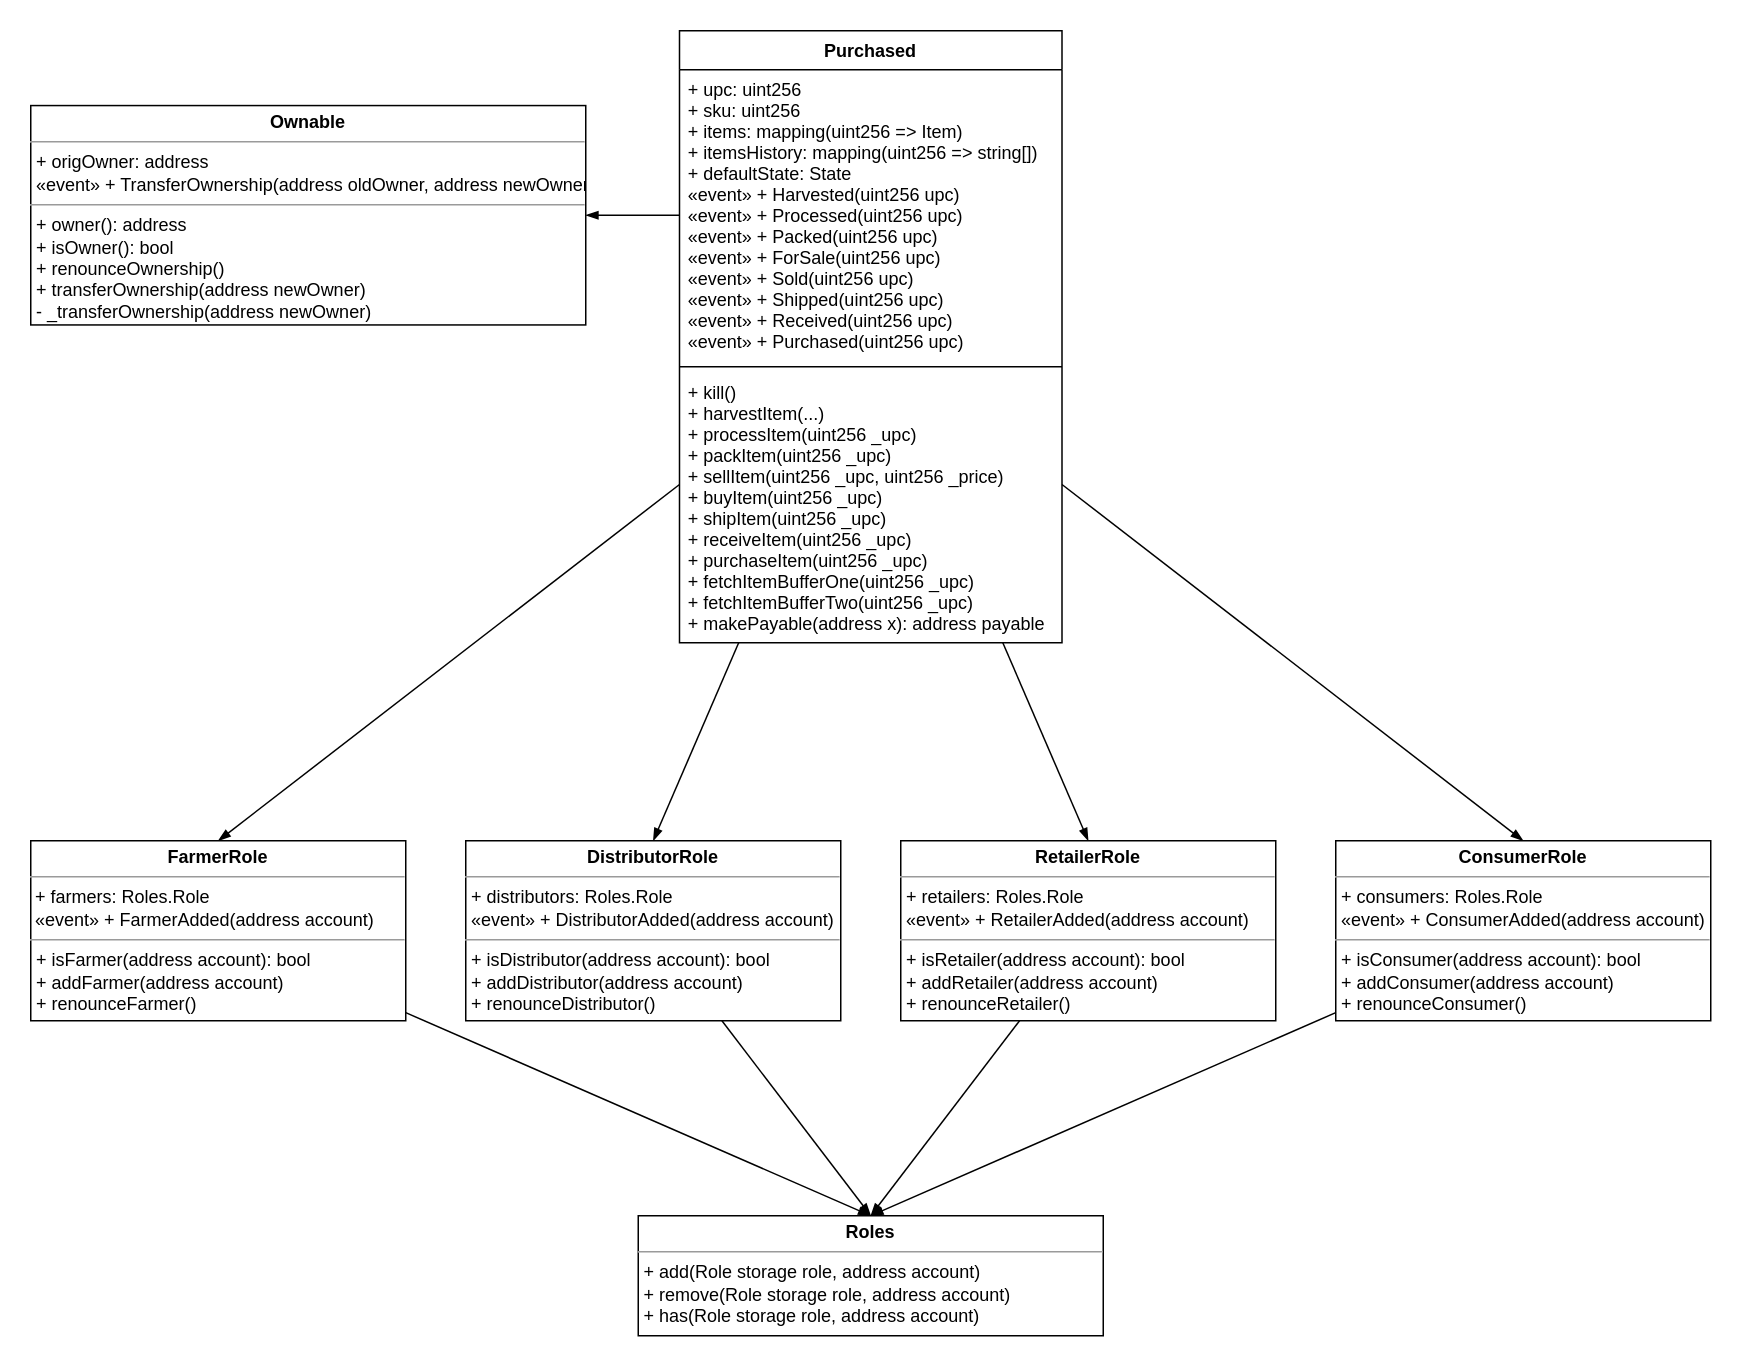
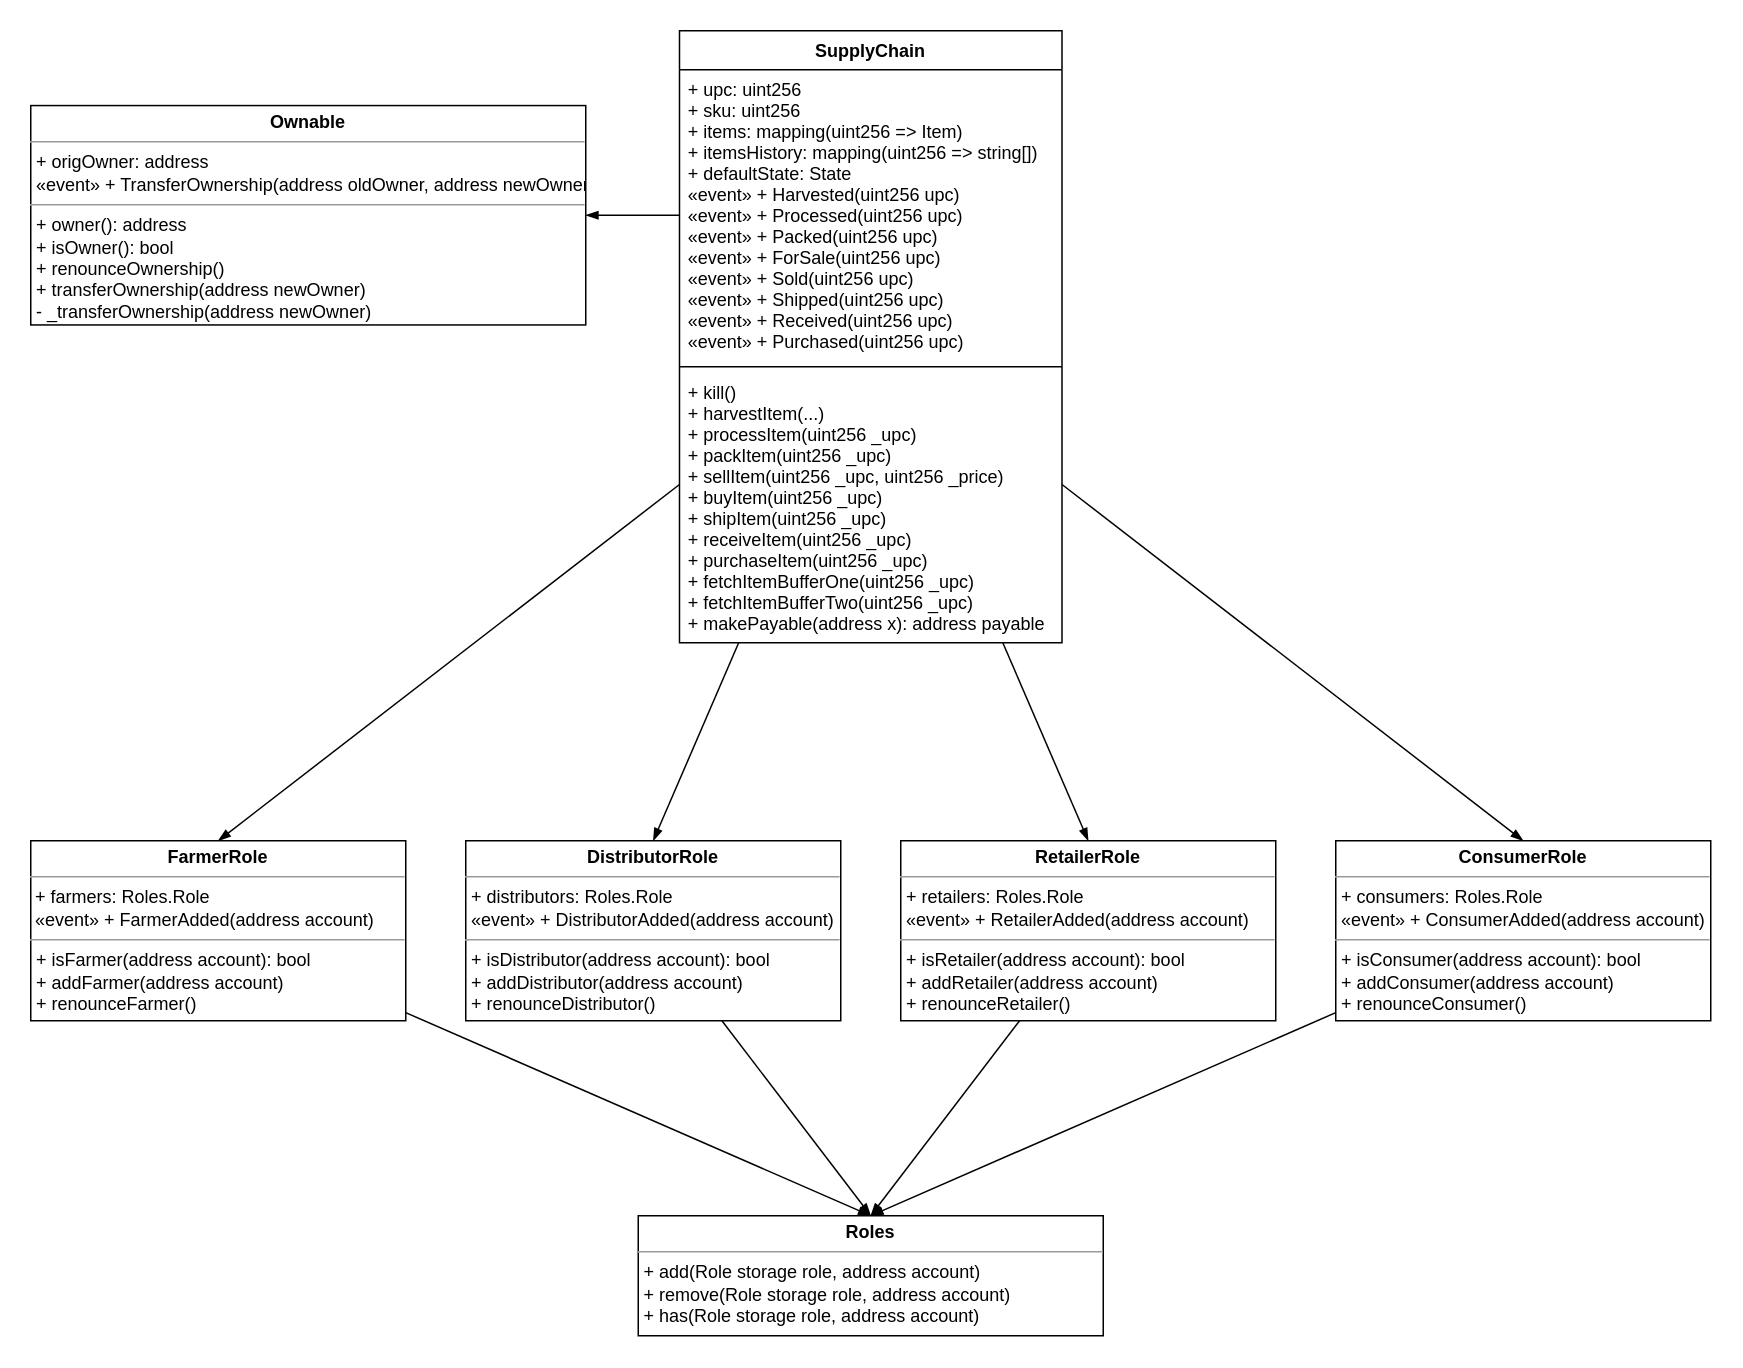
node "Purchased": label "Purchased" -> "SupplyChain"
